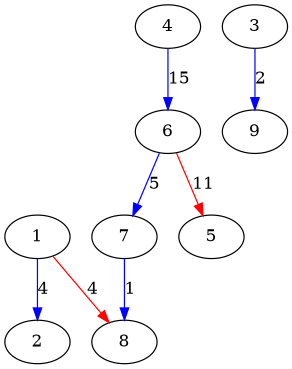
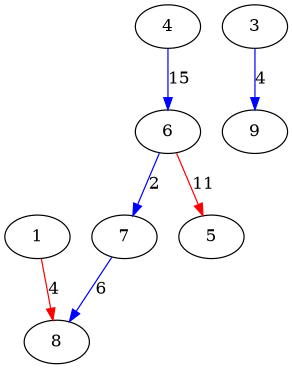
edge "3" -> "9": label "2" -> "4"
edge "6" -> "7": label "5" -> "2"
edge "7" -> "8": label "1" -> "6"
node "2": removed
